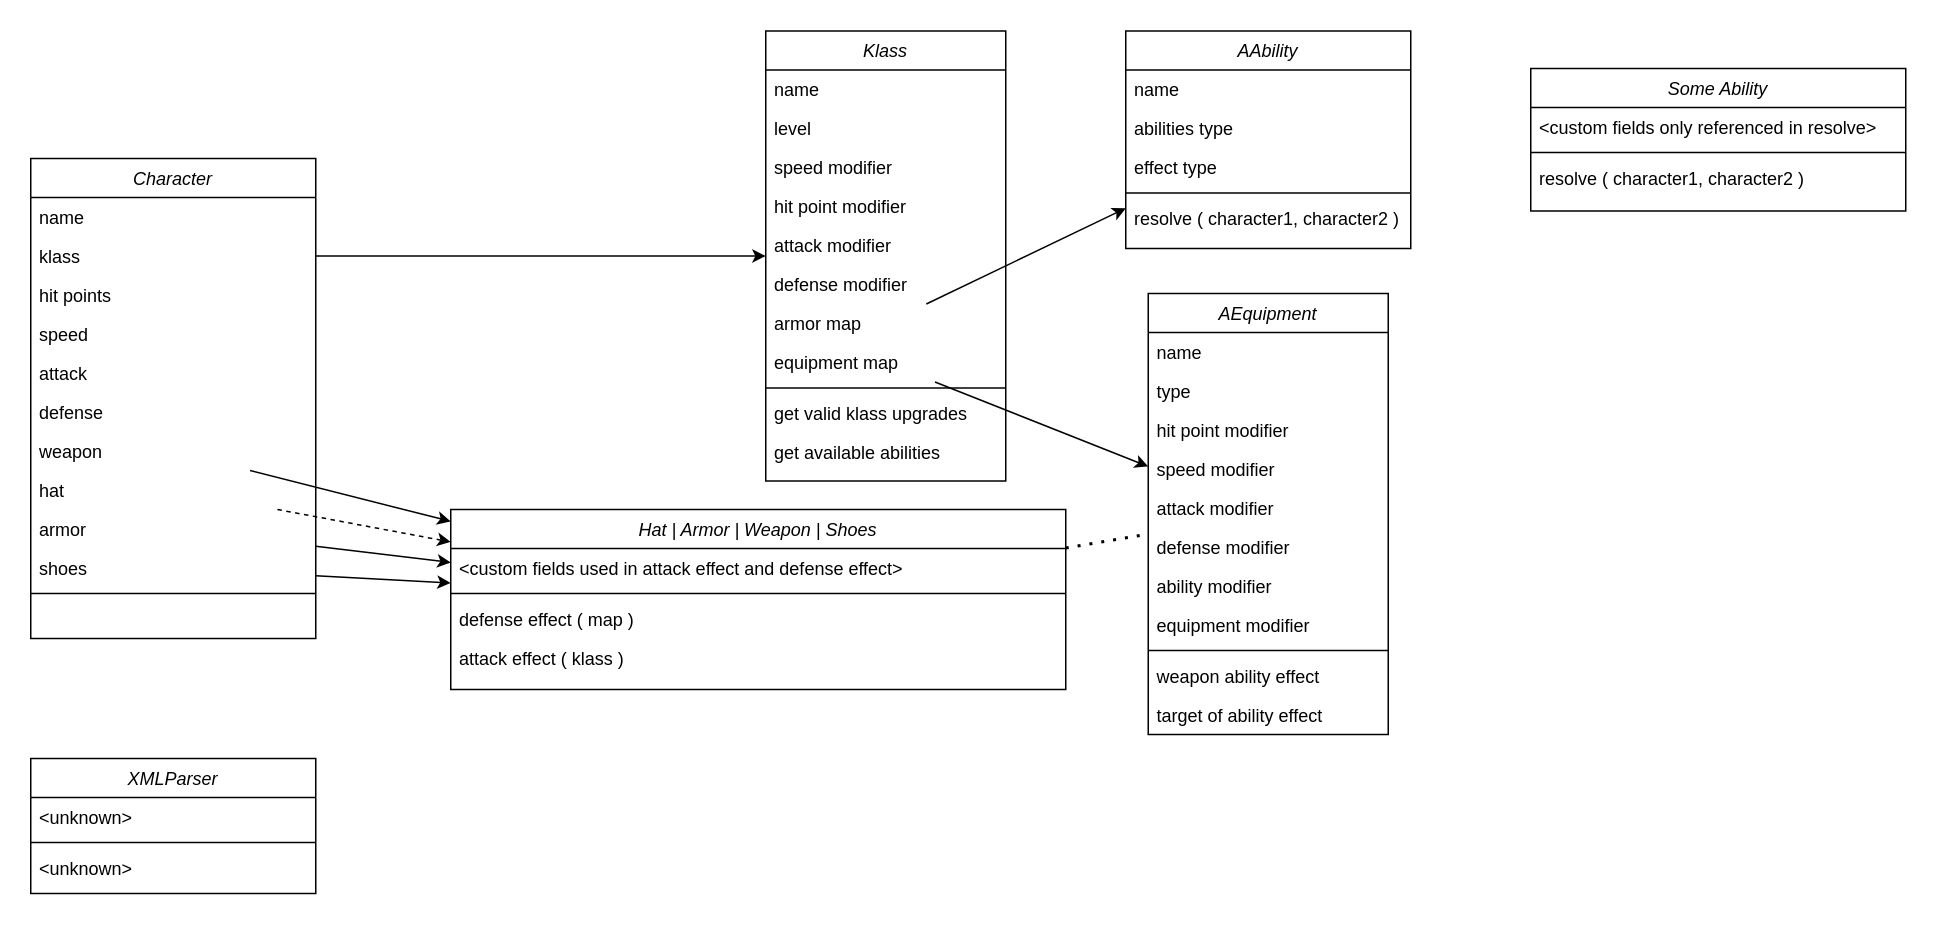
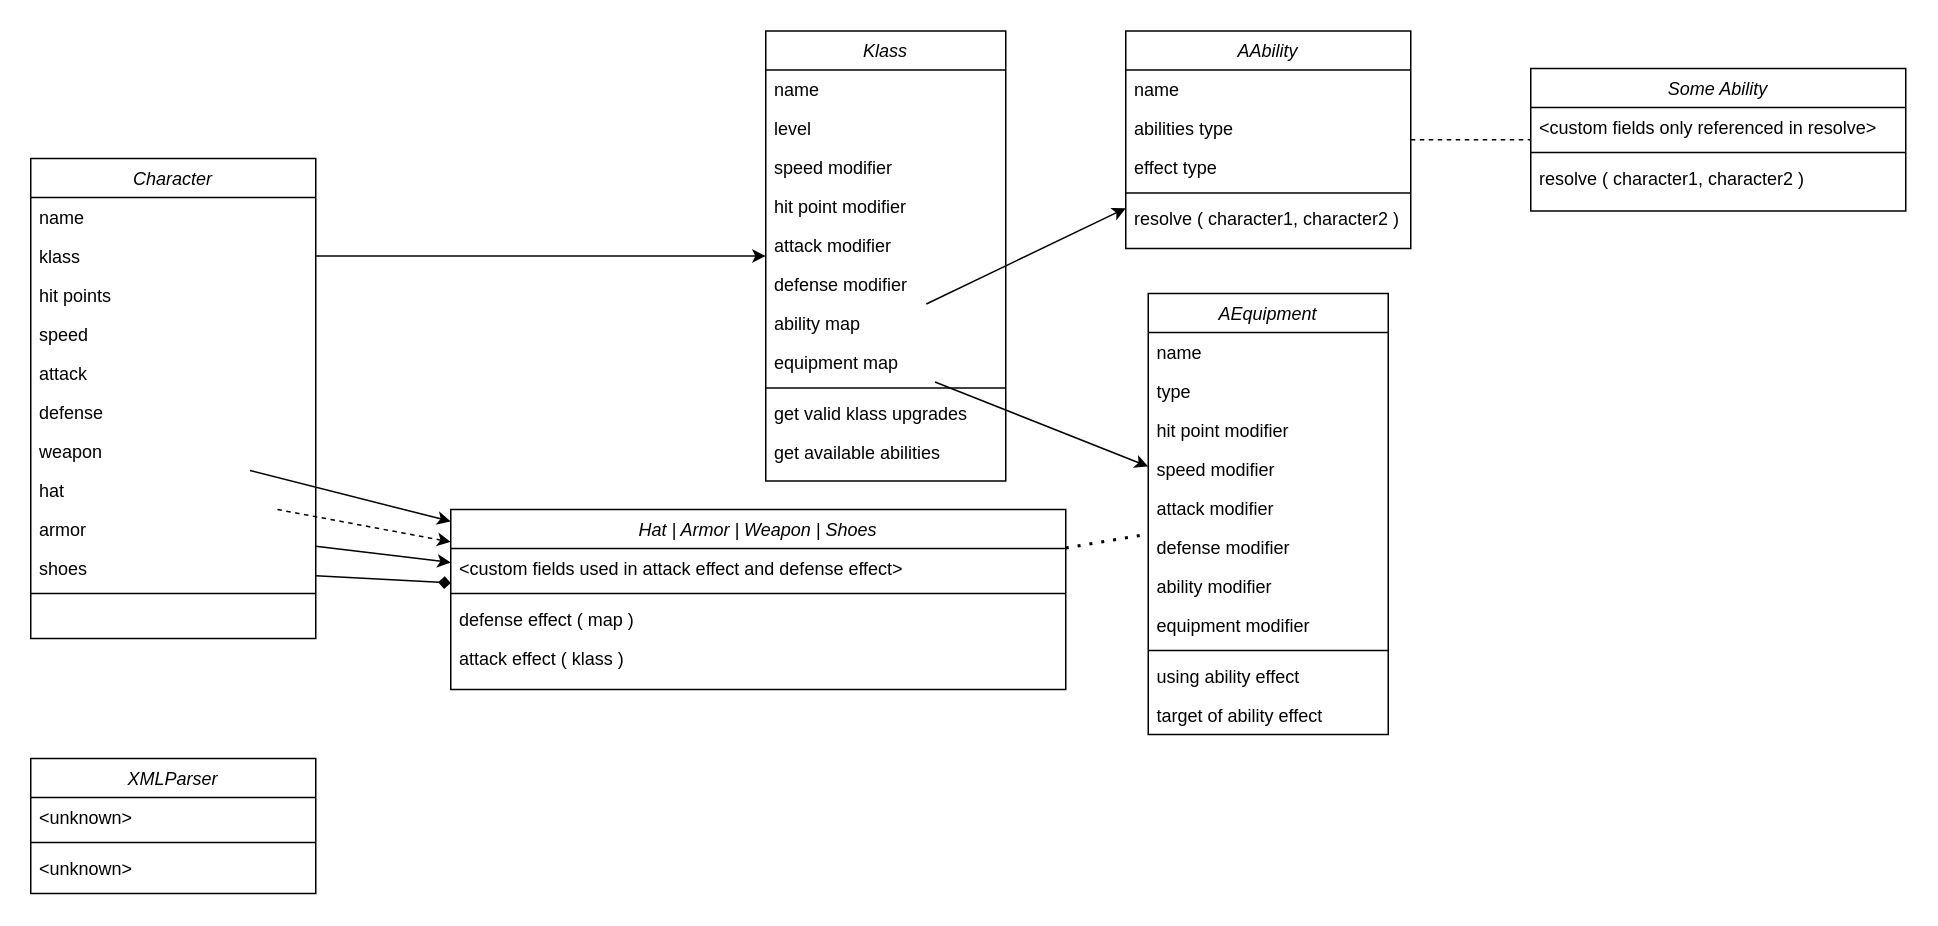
edge "AAbility" -- "Some Ability": added
node "armor map": label "armor map" -> "ability map"
edge "shoes" -> "Hat | Armor | Weapon | Shoes": arrowhead classic -> diamond
node "weapon ability effect": label "weapon ability effect" -> "using ability effect"
